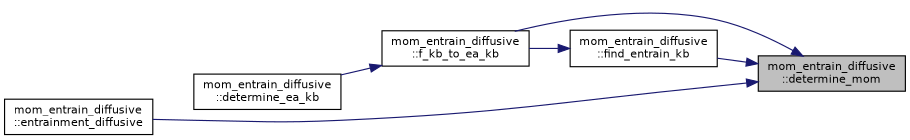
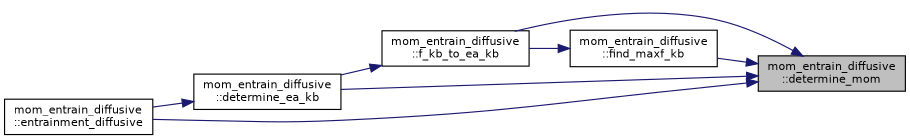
node "mom_entrain_diffusive ::find_entrain_kb": label "mom_entrain_diffusive ::find_entrain_kb" -> "mom_entrain_diffusive ::find_maxf_kb"
edge "mom_entrain_diffusive ::determine_ea_kb" -> "mom_entrain_diffusive ::determine_mom": added
edge "mom_entrain_diffusive ::entrainment_diffusive" -> "mom_entrain_diffusive ::determine_ea_kb": added
